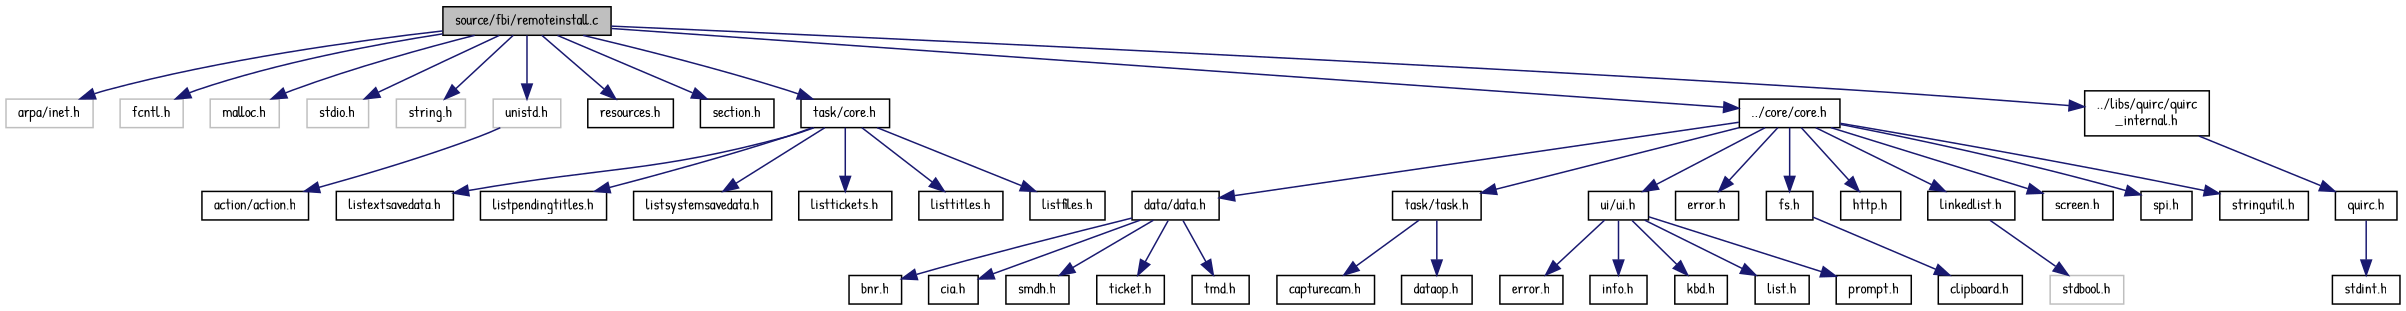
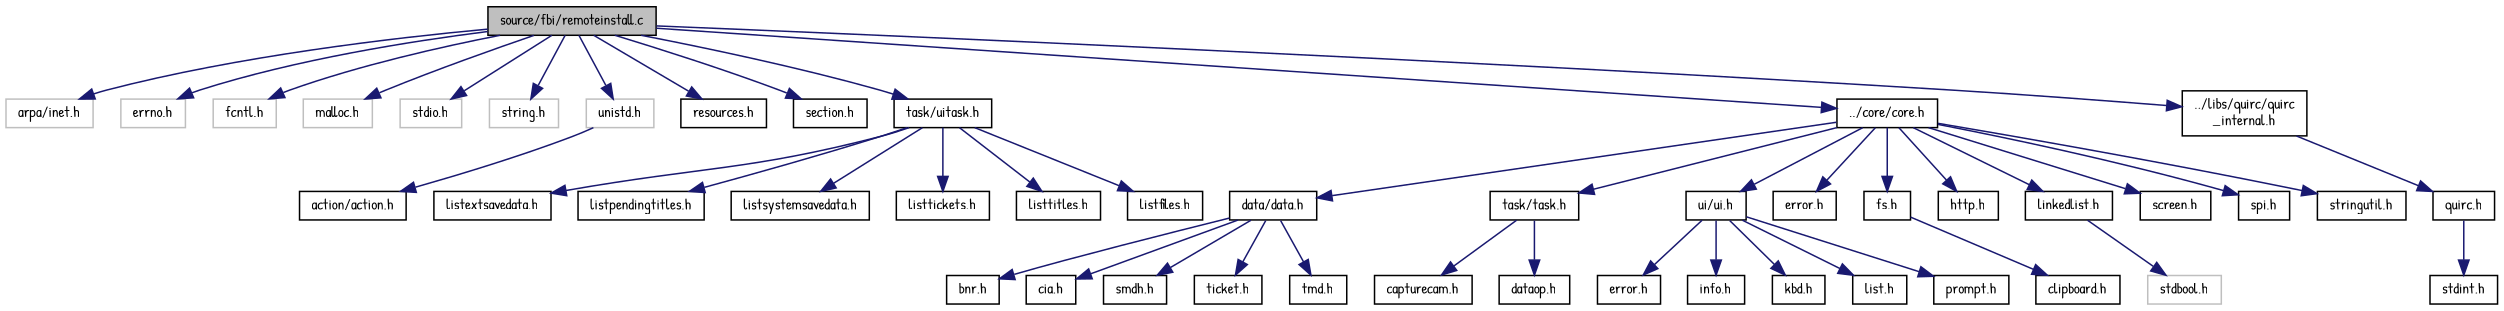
node "errno.h": added
node "task/core.h": label "task/core.h" -> "task/uitask.h"
